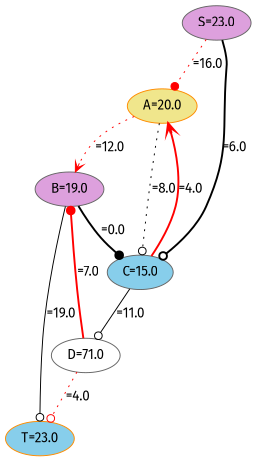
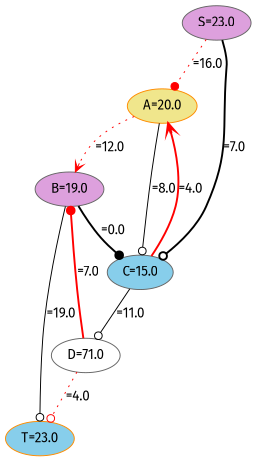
edge "S=23.0" -> "C=15.0": label "=6.0" -> "=7.0"
edge "A=20.0" -> "C=15.0": style dotted -> solid
